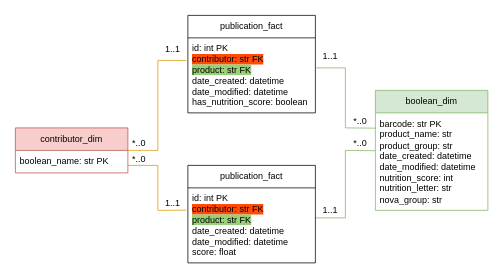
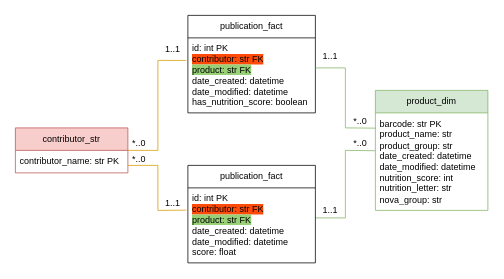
node "boolean_dim": label "boolean_dim" -> "product_dim"
node "contributor_dim": label "contributor_dim" -> "contributor_str"
node "boolean_name: str PK": label "boolean_name: str PK" -> "contributor_name: str PK"
